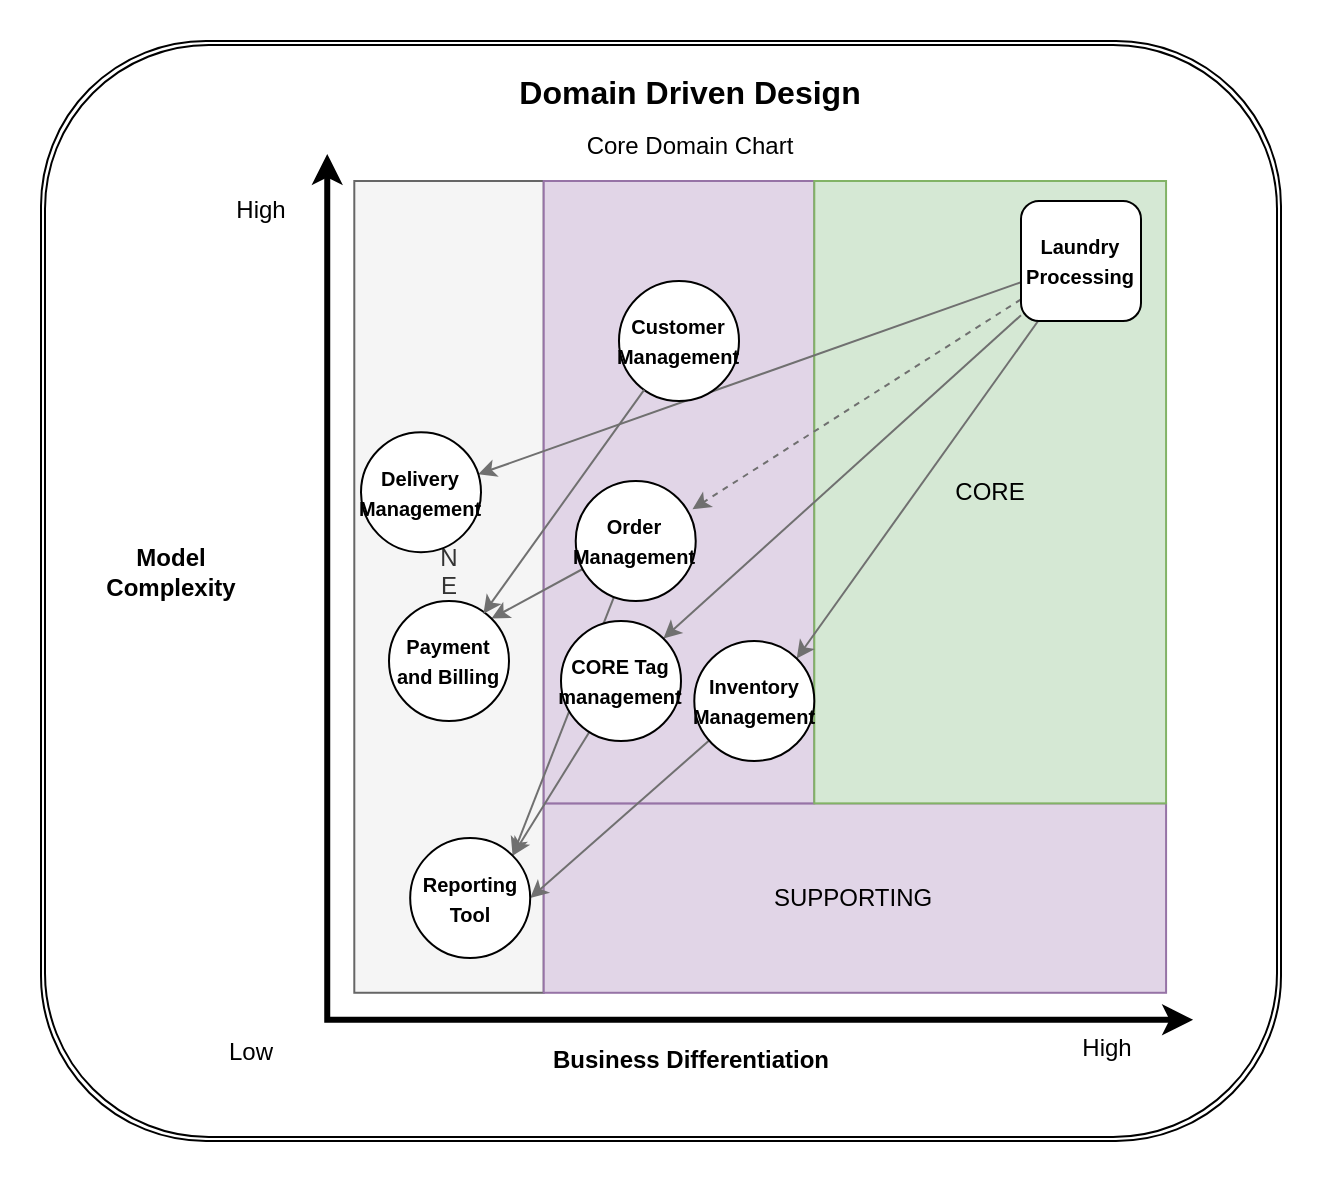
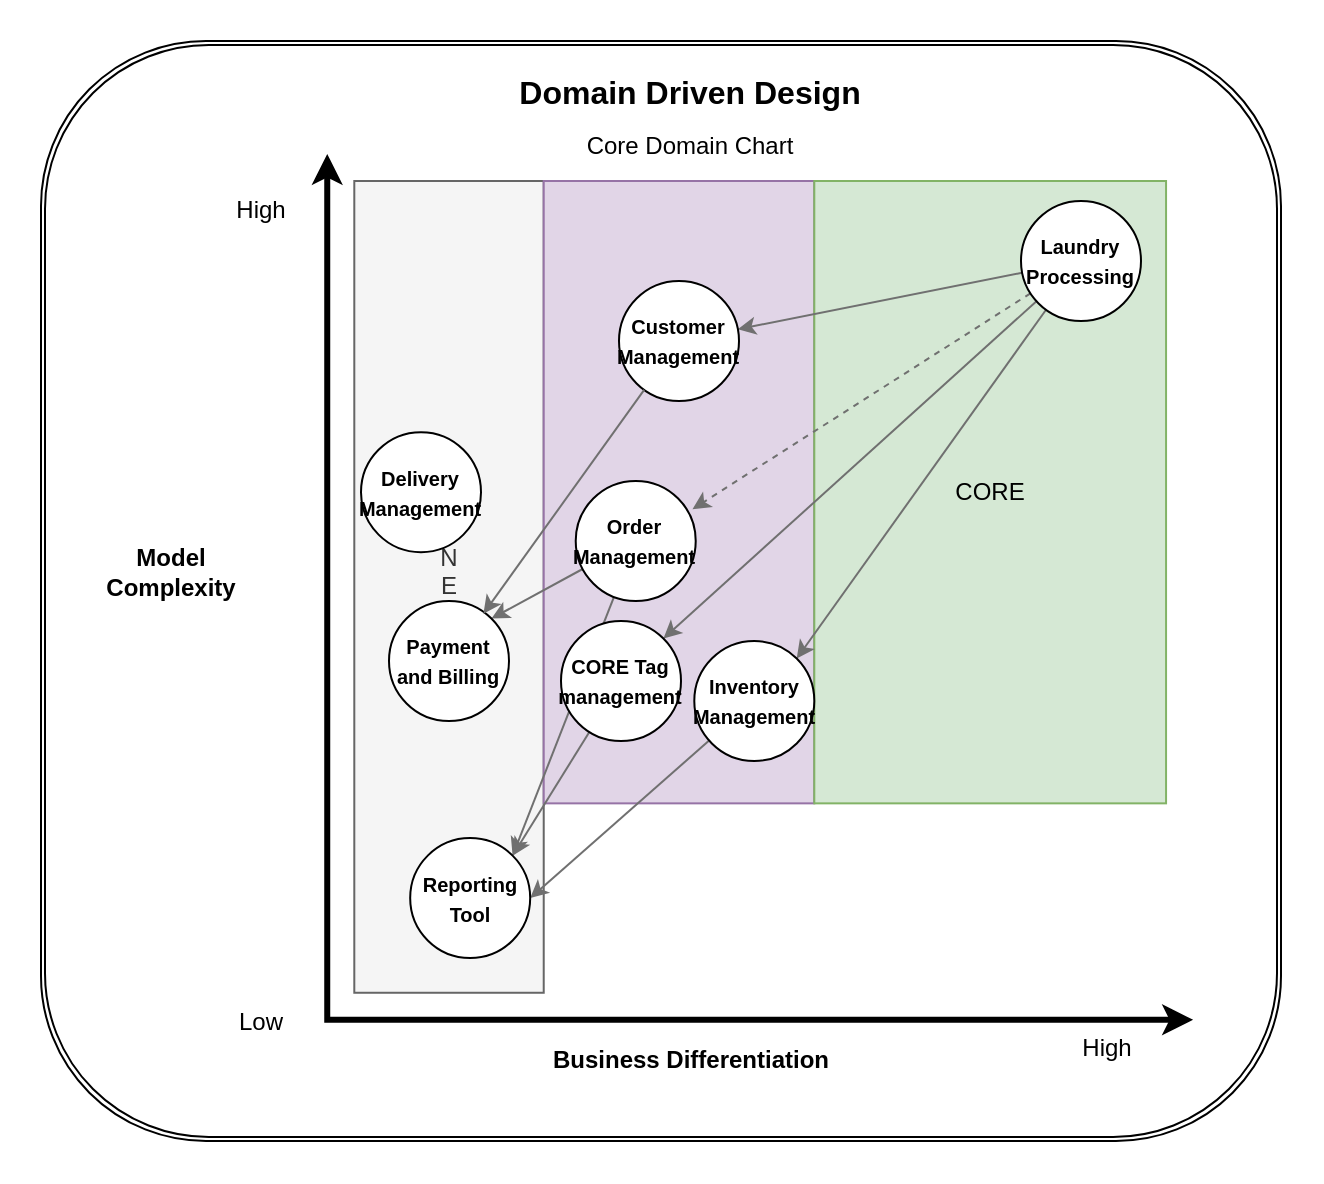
node "Laundry Processing": shape rounded rectangle -> ellipse
edge "Laundry Processing" -> "Delivery Management": now "Laundry Processing" -> "Customer Management"
node "SUPPORTING": removed
node "Low": moved (251, 1053) -> (261, 1023)
